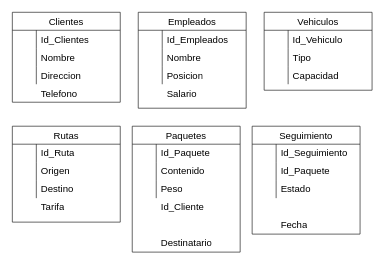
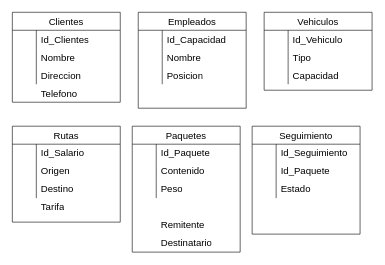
node "Id_Empleados": label "Id_Empleados" -> "Id_Capacidad"
node "Salario": removed
node "Id_Ruta": label "Id_Ruta" -> "Id_Salario"
node "Id_Cliente": removed
node "Remitente": added
node "Fecha": removed
